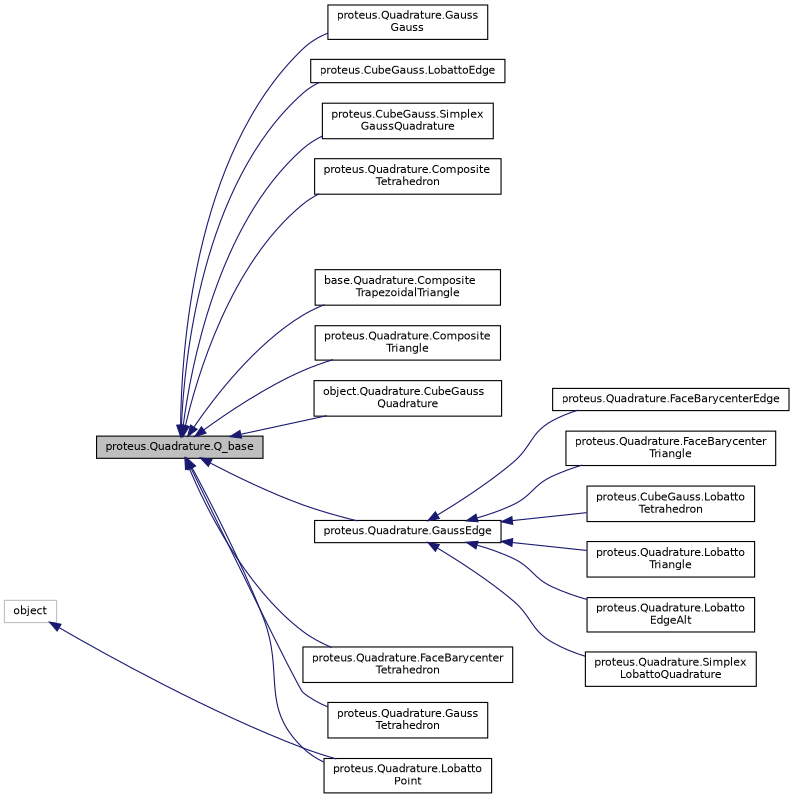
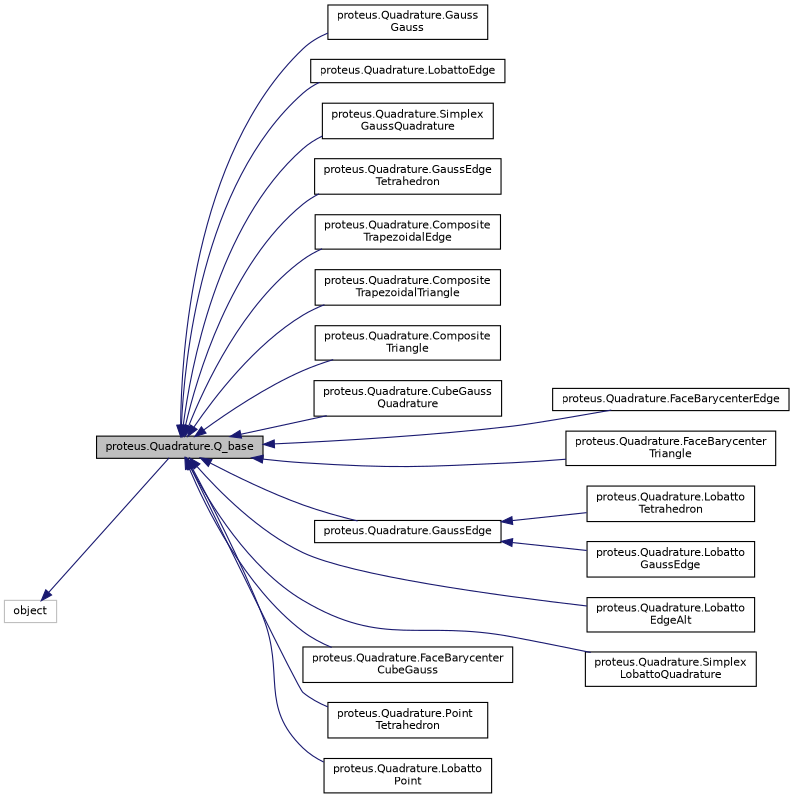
node "proteus.CubeGauss.LobattoEdge": label "proteus.CubeGauss.LobattoEdge" -> "proteus.Quadrature.LobattoEdge"
node "proteus.CubeGauss.Simplex GaussQuadrature": label "proteus.CubeGauss.Simplex GaussQuadrature" -> "proteus.Quadrature.Simplex GaussQuadrature"
node "proteus.Quadrature.Composite Tetrahedron": label "proteus.Quadrature.Composite Tetrahedron" -> "proteus.Quadrature.GaussEdge Tetrahedron"
node "proteus.Quadrature.Composite TrapezoidalEdge": added
node "base.Quadrature.Composite TrapezoidalTriangle": label "base.Quadrature.Composite TrapezoidalTriangle" -> "proteus.Quadrature.Composite TrapezoidalTriangle"
node "object.Quadrature.CubeGauss Quadrature": label "object.Quadrature.CubeGauss Quadrature" -> "proteus.Quadrature.CubeGauss Quadrature"
edge "proteus.Quadrature.FaceBarycenterEdge" -> "proteus.Quadrature.GaussEdge": now "proteus.Quadrature.FaceBarycenterEdge" -> "proteus.Quadrature.Q_base"
edge "proteus.Quadrature.FaceBarycenter Triangle" -> "proteus.Quadrature.GaussEdge": now "proteus.Quadrature.FaceBarycenter Triangle" -> "proteus.Quadrature.Q_base"
node "proteus.CubeGauss.Lobatto Tetrahedron": label "proteus.CubeGauss.Lobatto Tetrahedron" -> "proteus.Quadrature.Lobatto Tetrahedron"
node "proteus.Quadrature.Lobatto Triangle": label "proteus.Quadrature.Lobatto Triangle" -> "proteus.Quadrature.Lobatto GaussEdge"
edge "proteus.Quadrature.Lobatto EdgeAlt" -> "proteus.Quadrature.GaussEdge": now "proteus.Quadrature.Lobatto EdgeAlt" -> "proteus.Quadrature.Q_base"
edge "proteus.Quadrature.Simplex LobattoQuadrature" -> "proteus.Quadrature.GaussEdge": now "proteus.Quadrature.Simplex LobattoQuadrature" -> "proteus.Quadrature.Q_base"
node "proteus.Quadrature.FaceBarycenter Tetrahedron": label "proteus.Quadrature.FaceBarycenter Tetrahedron" -> "proteus.Quadrature.FaceBarycenter CubeGauss"
edge "proteus.Quadrature.Lobatto Point" -> "object": now "proteus.Quadrature.Q_base" -> "object"
node "proteus.Quadrature.Gauss Tetrahedron": label "proteus.Quadrature.Gauss Tetrahedron" -> "proteus.Quadrature.Point Tetrahedron"
